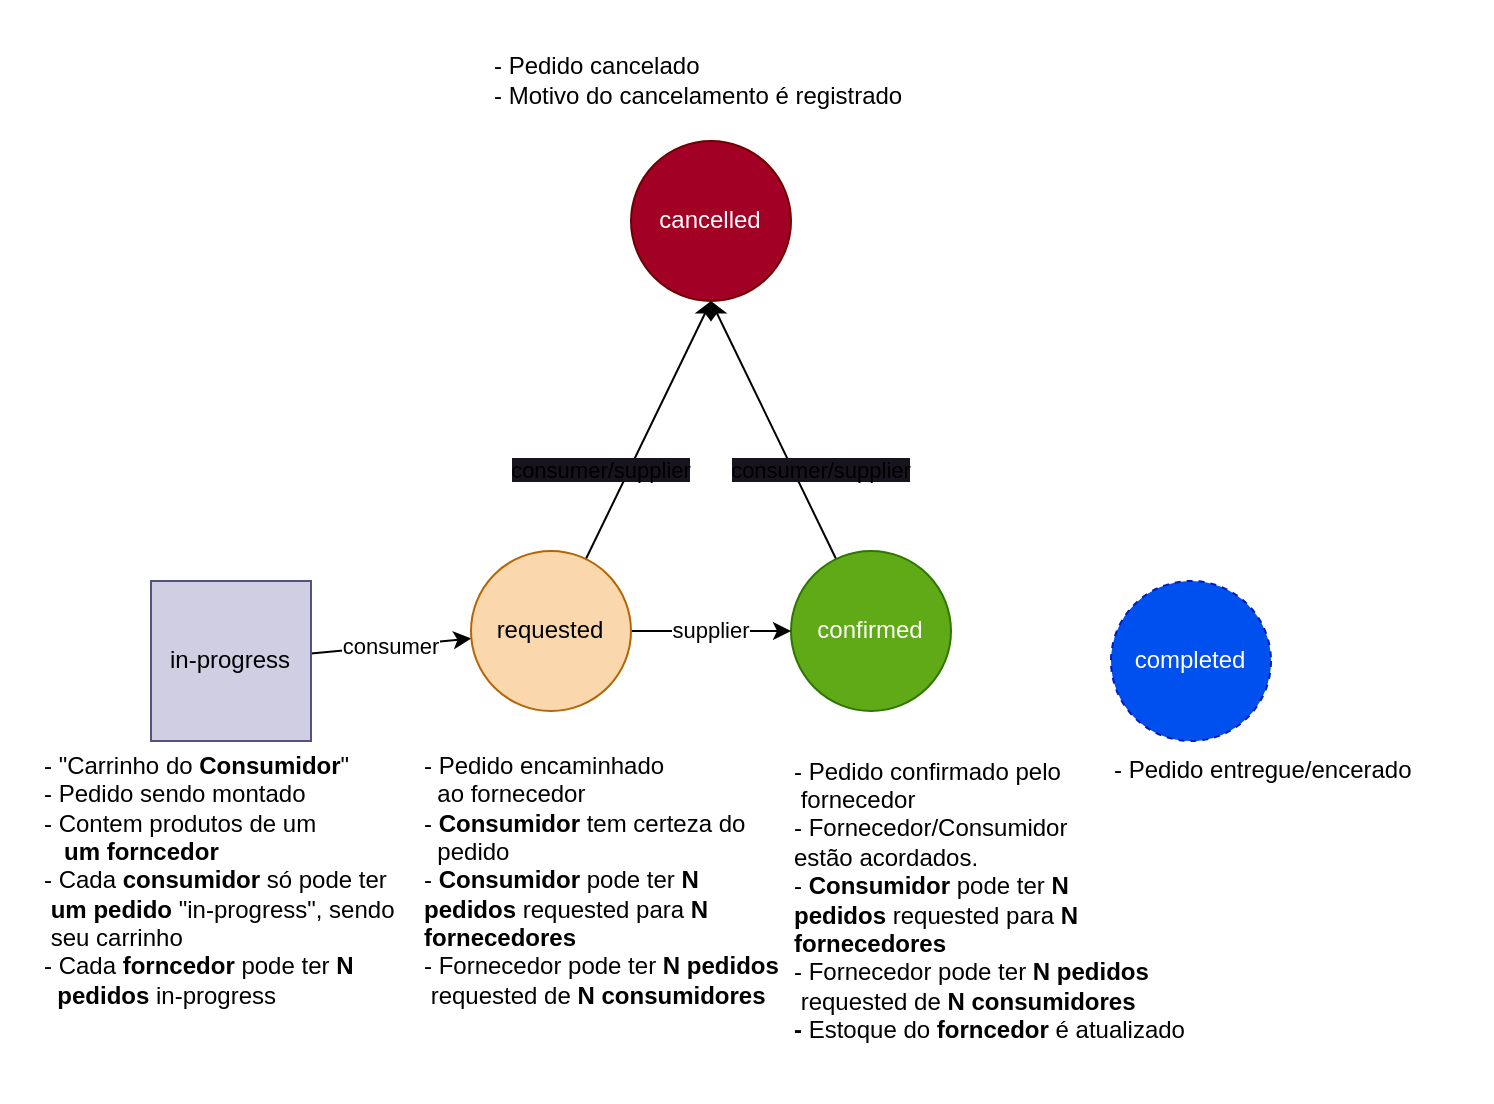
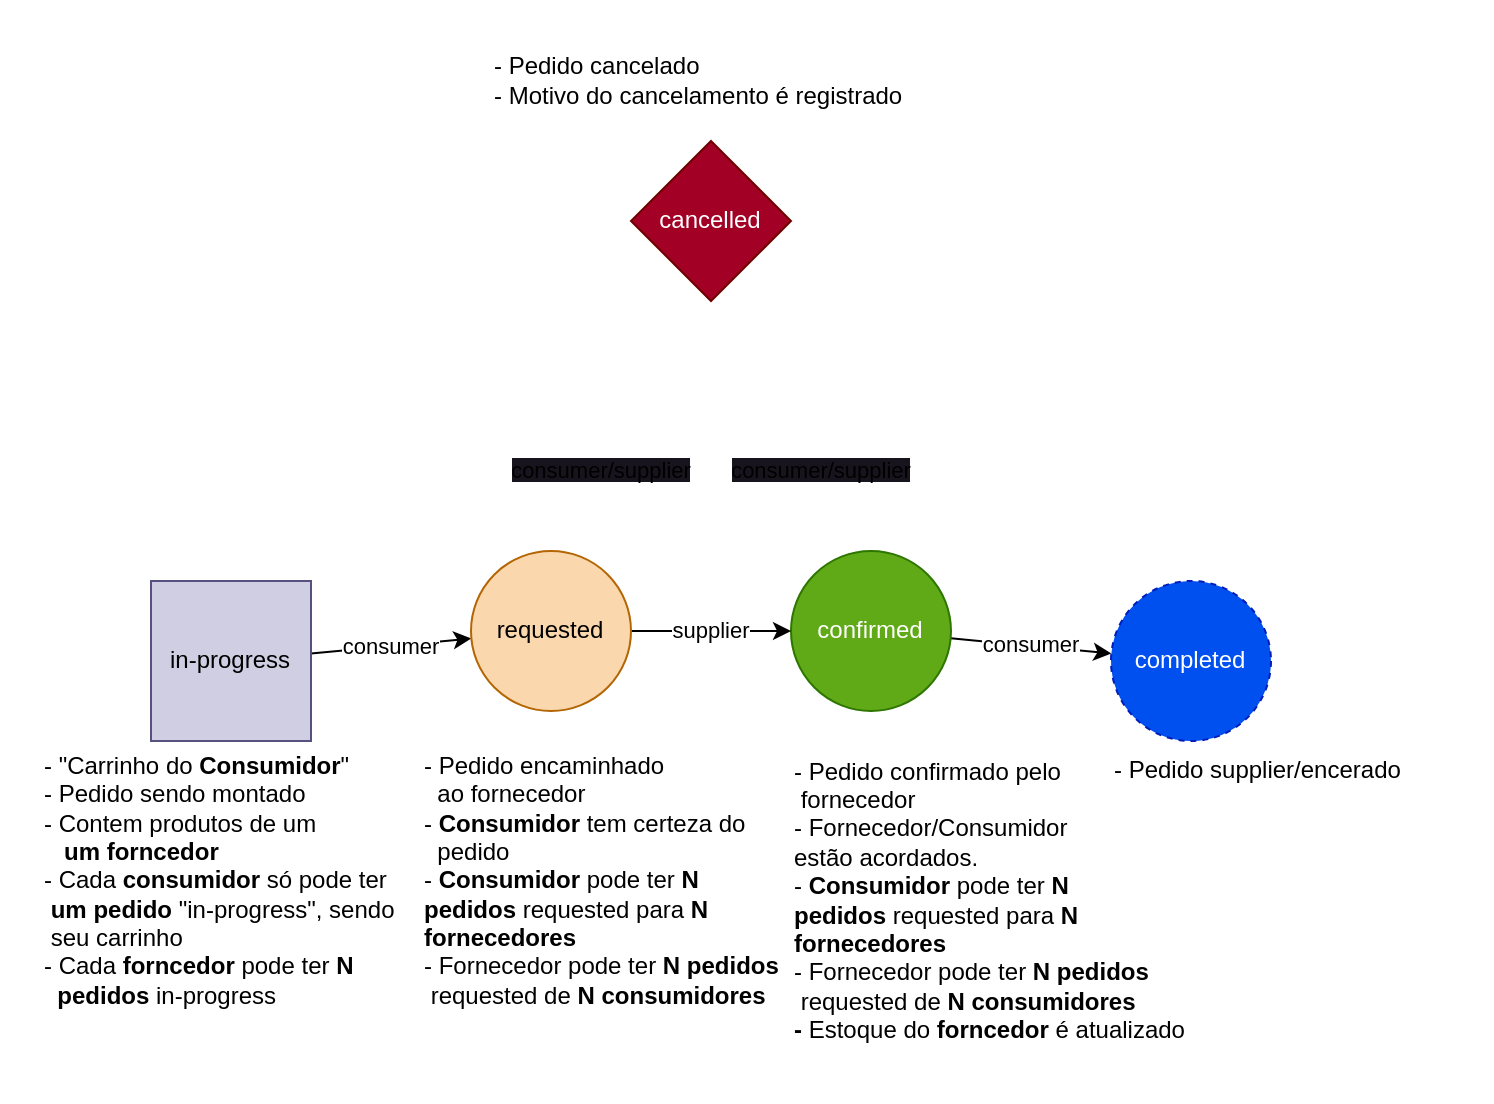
node "cancelled": shape ellipse -> diamond
edge "requested" -> "cancelled": removed
edge "confirmed" -> "cancelled": removed
edge "confirmed" -> "completed": added, label "consumer"
node "- Pedido entregue/encerado": label "- Pedido entregue/encerado" -> "- Pedido supplier/encerado"
